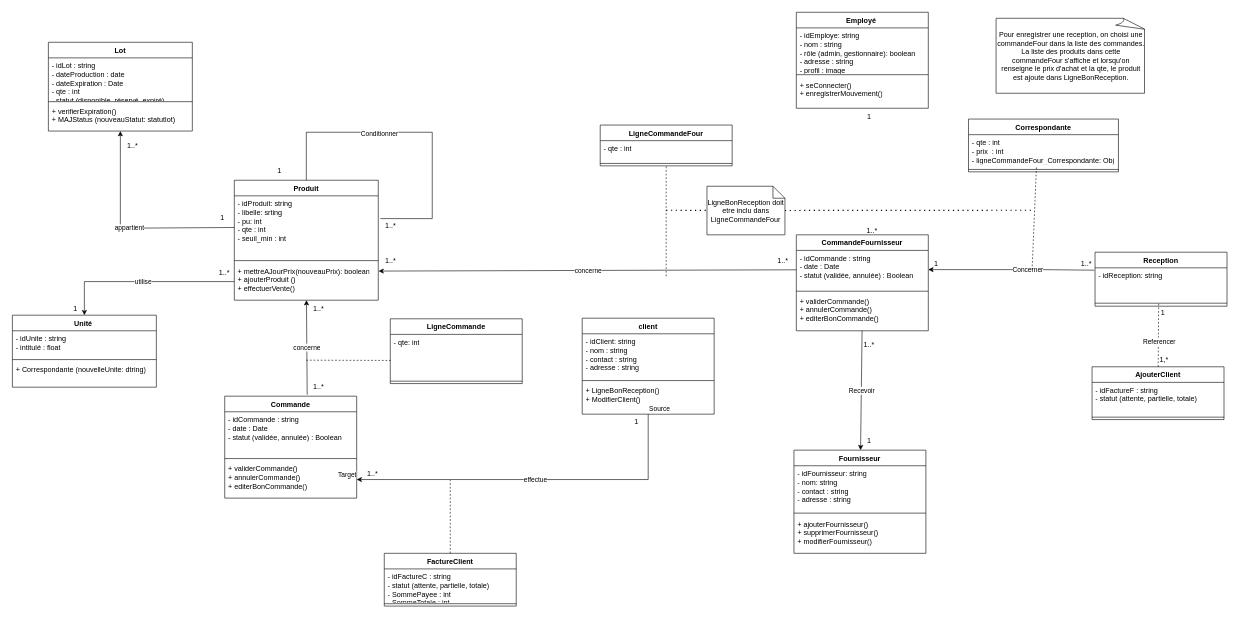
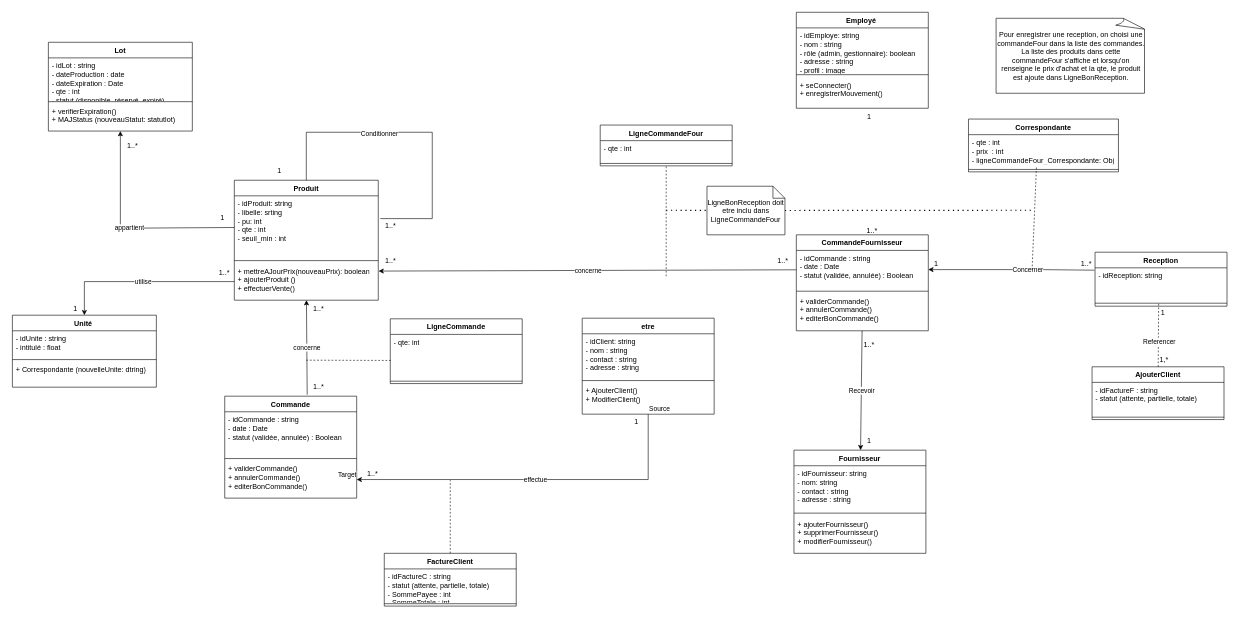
node "client": label "client" -> "etre"
node "+ LigneBonReception() + ModifierClient()": label "+ LigneBonReception() + ModifierClient()" -> "+ AjouterClient() + ModifierClient()"
